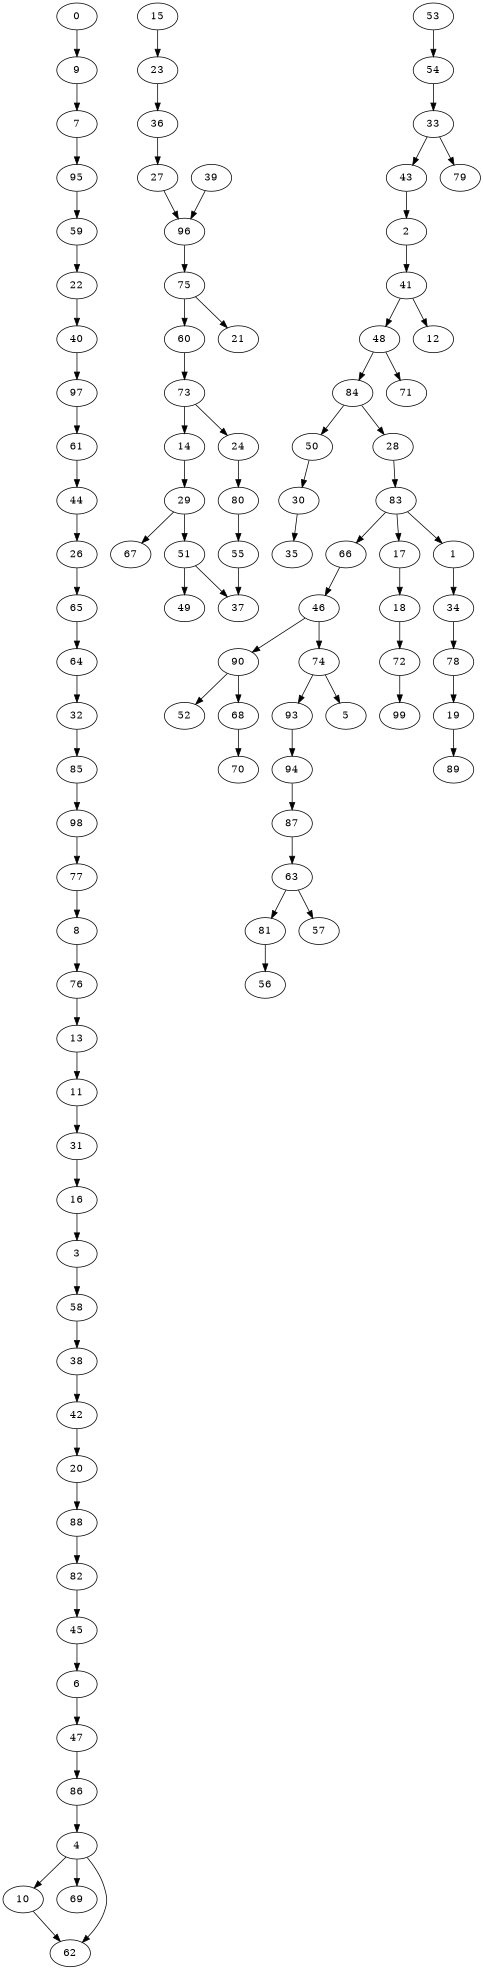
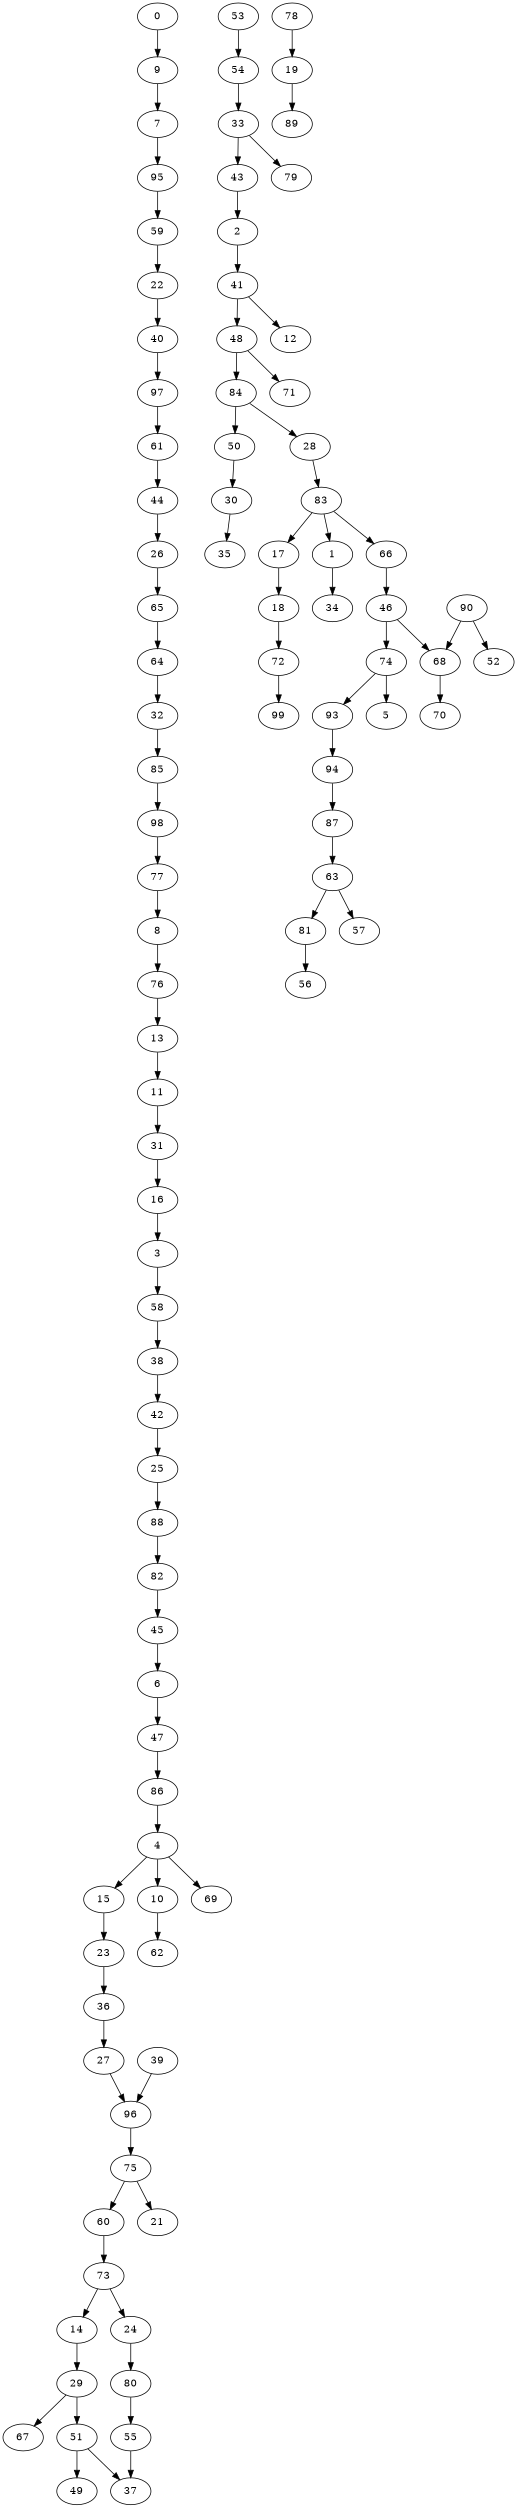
edge "34" -> "78": removed
edge "46" -> "90": now "46" -> "68"
node "20": label "20" -> "25"
edge "4" -> "62": now "4" -> "15"
